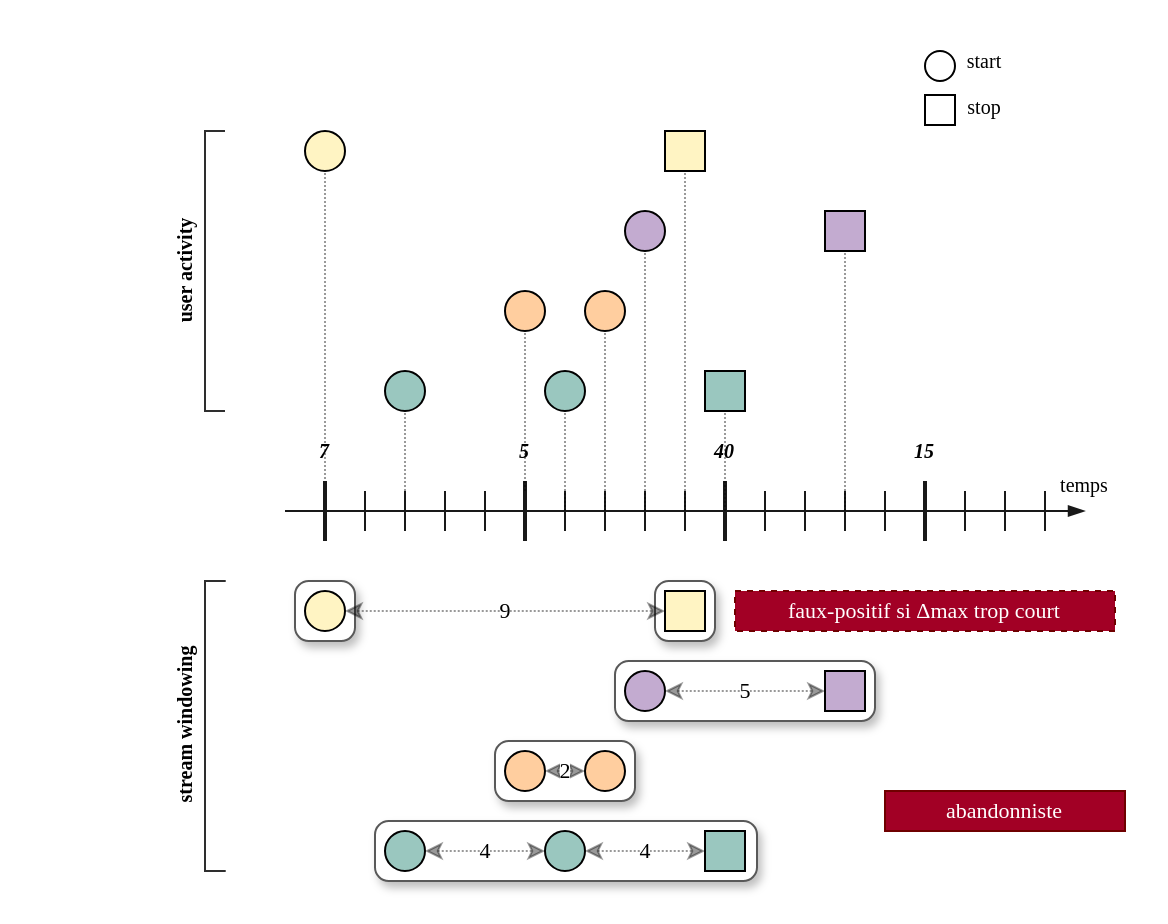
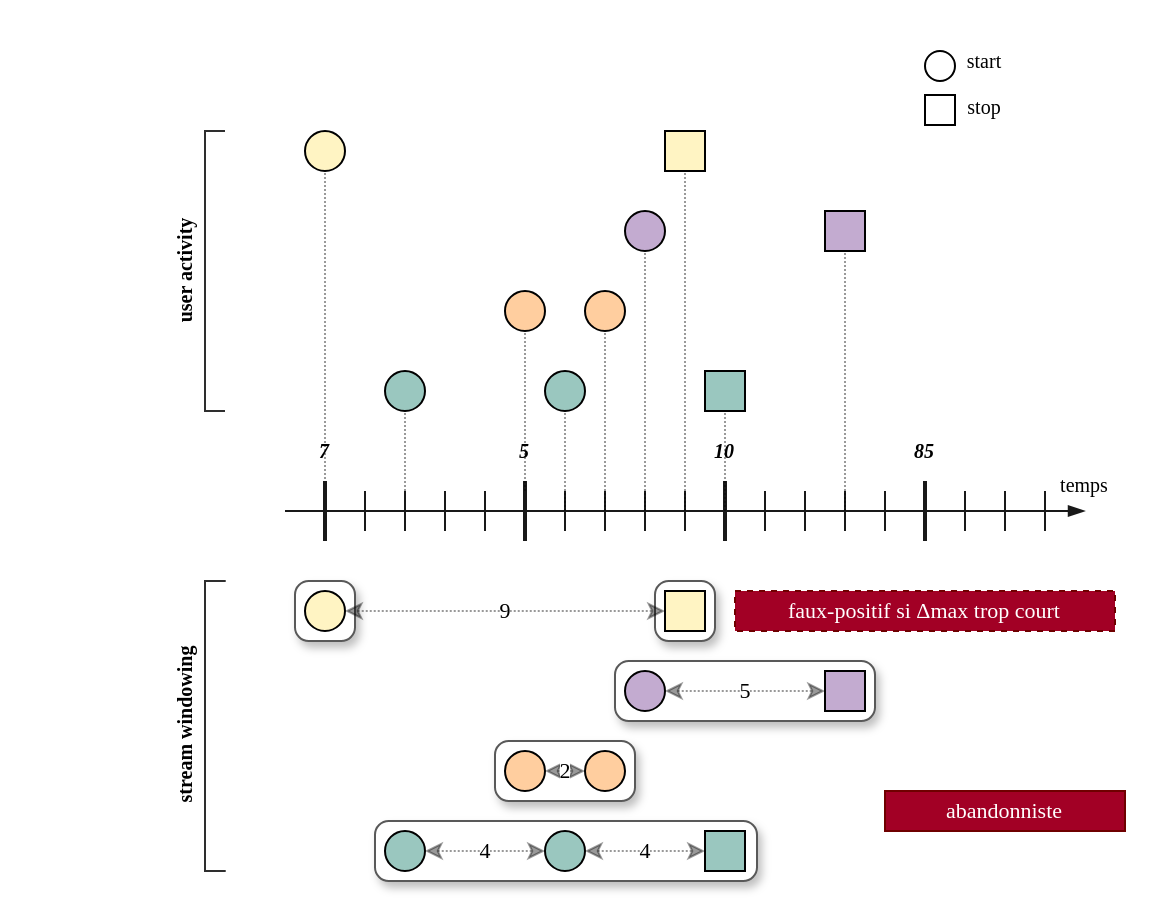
node "40": label "40" -> "10"
node "15": label "15" -> "85"
